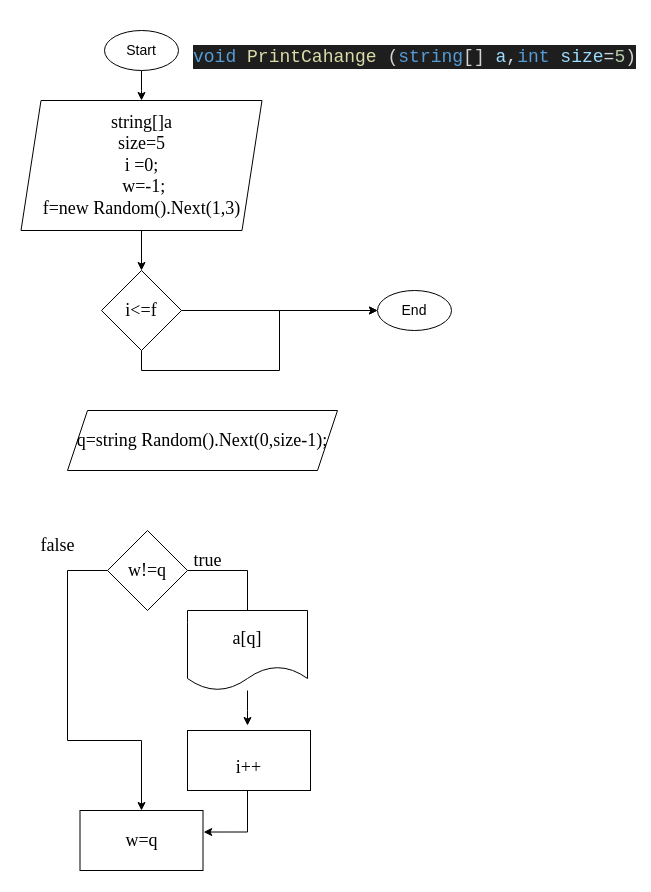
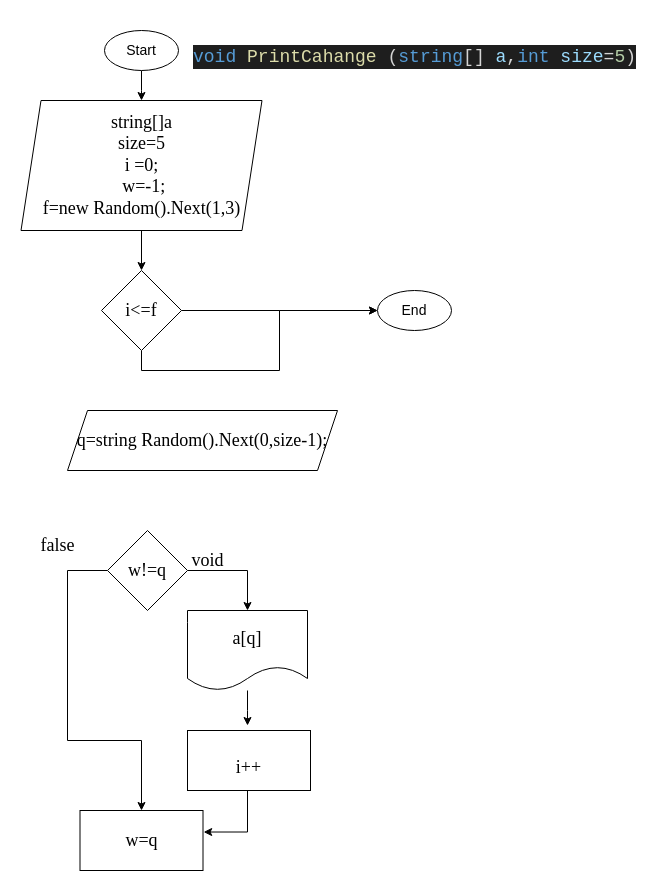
node "true": label "true" -> "void"
edge "w!=q" -- "a[q]": arrowhead none -> classic
